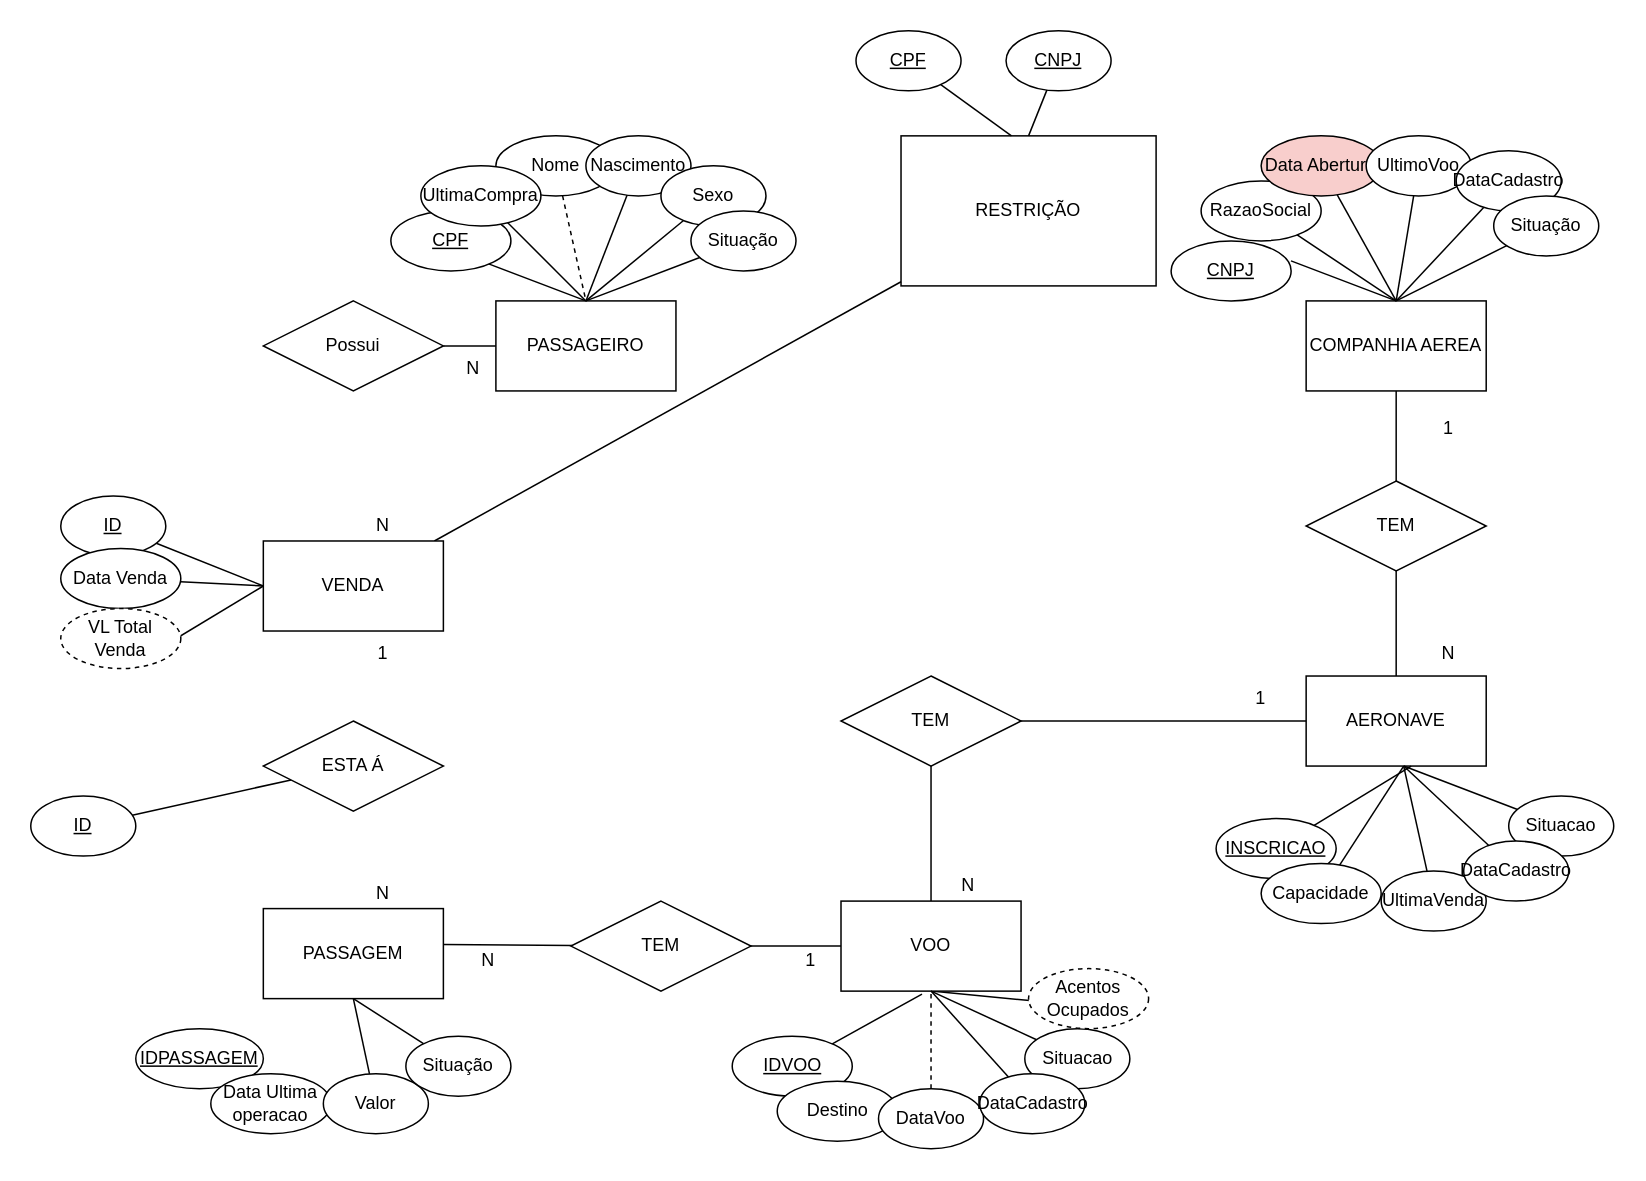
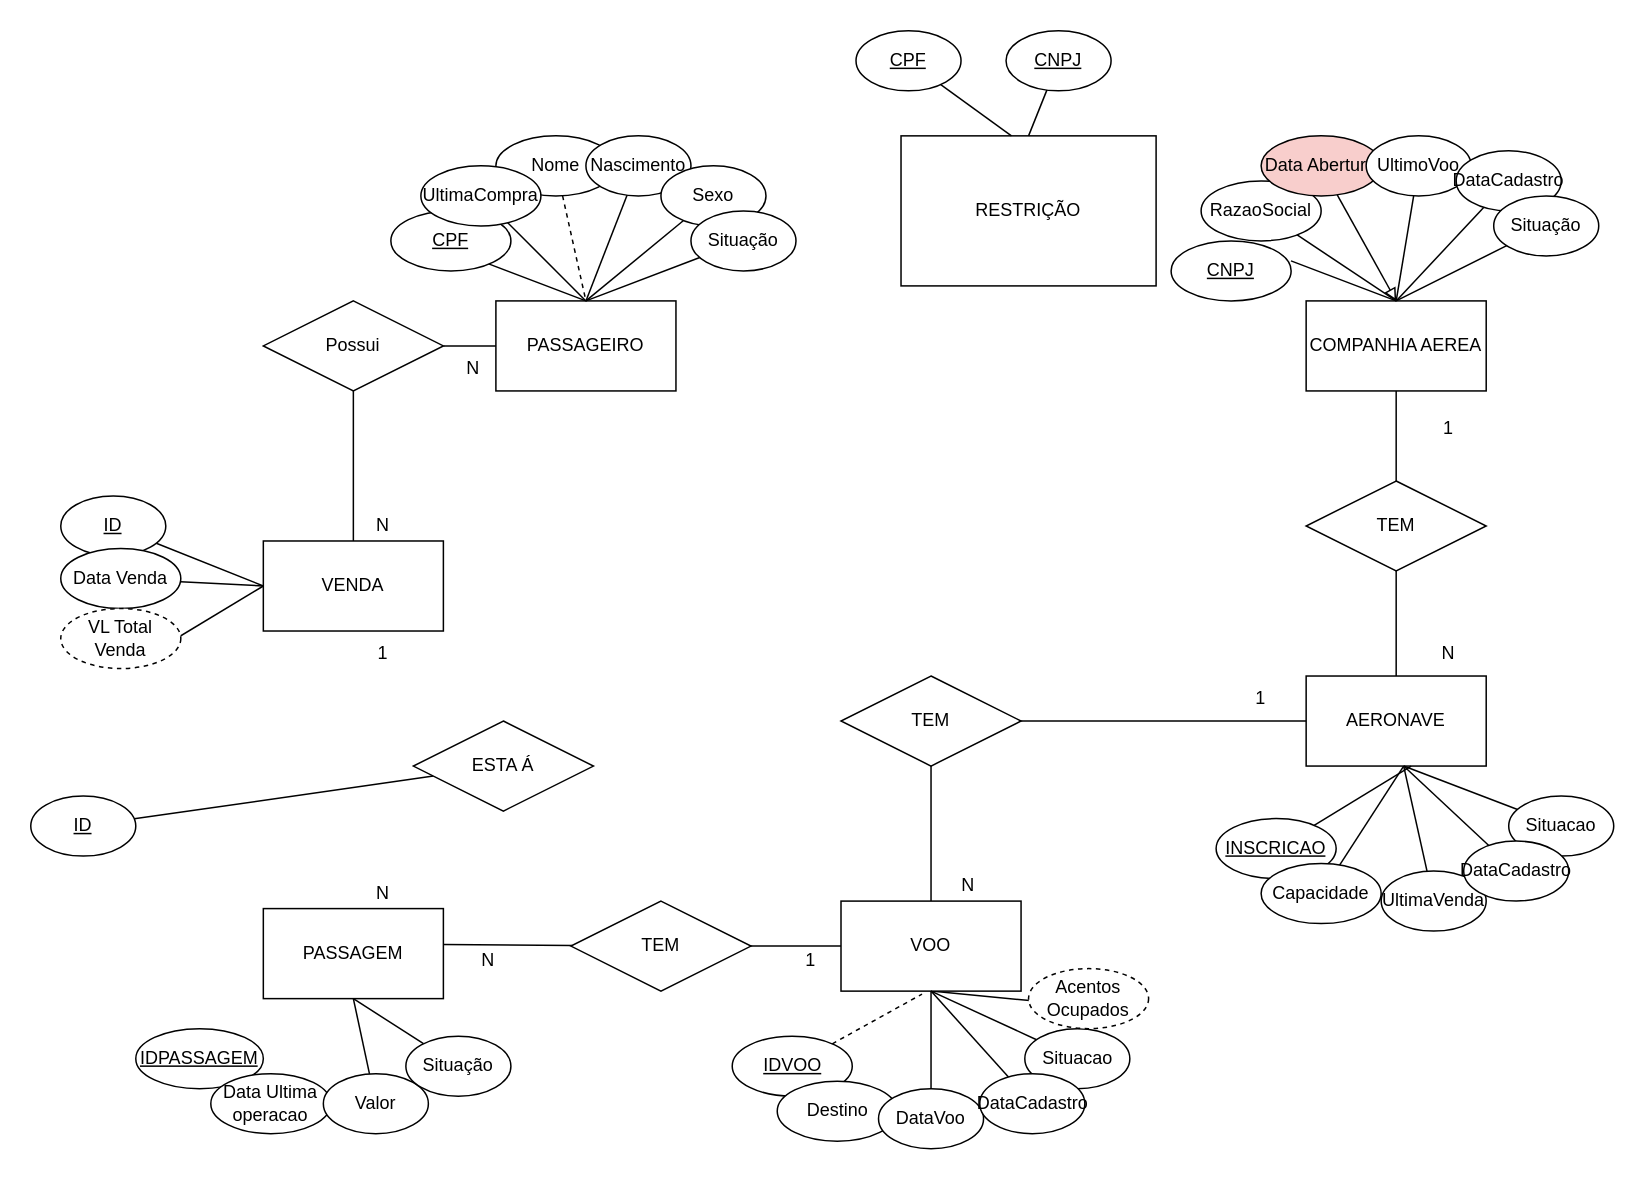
edge "Data Abertura" -- "COMPANHIA AEREA": arrowhead none -> block
edge "RESTRIÇÃO" -- "VENDA": now "Possui" -- "VENDA"
node "ESTA Á": moved (353, 766) -> (503, 766)
edge "VOO" -- "IDVOO": style solid -> dashed
edge "VOO" -- "DataVoo": style dashed -> solid
